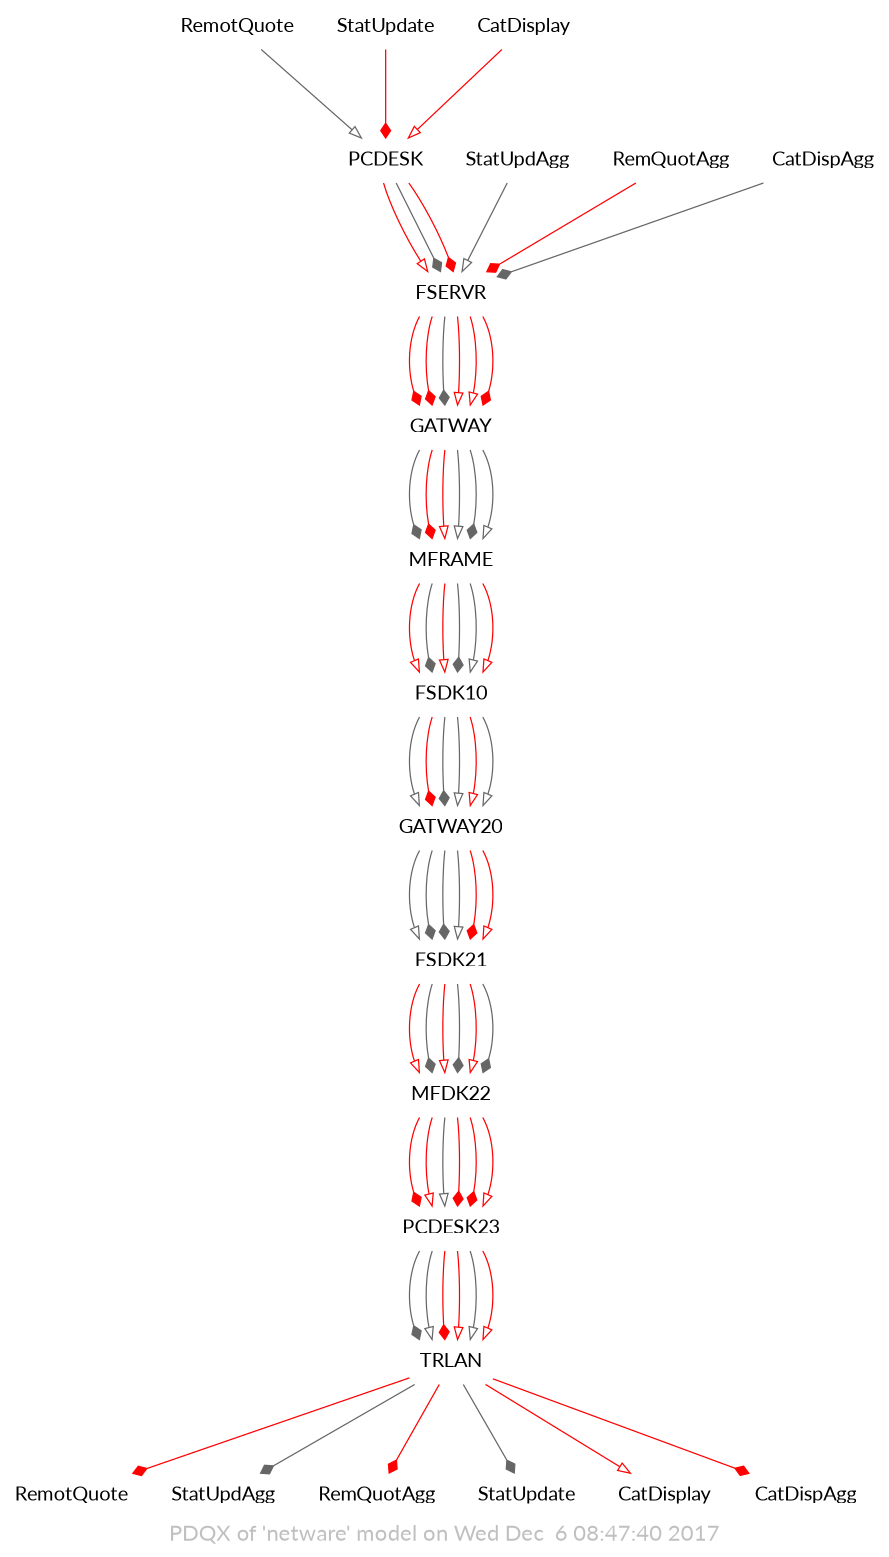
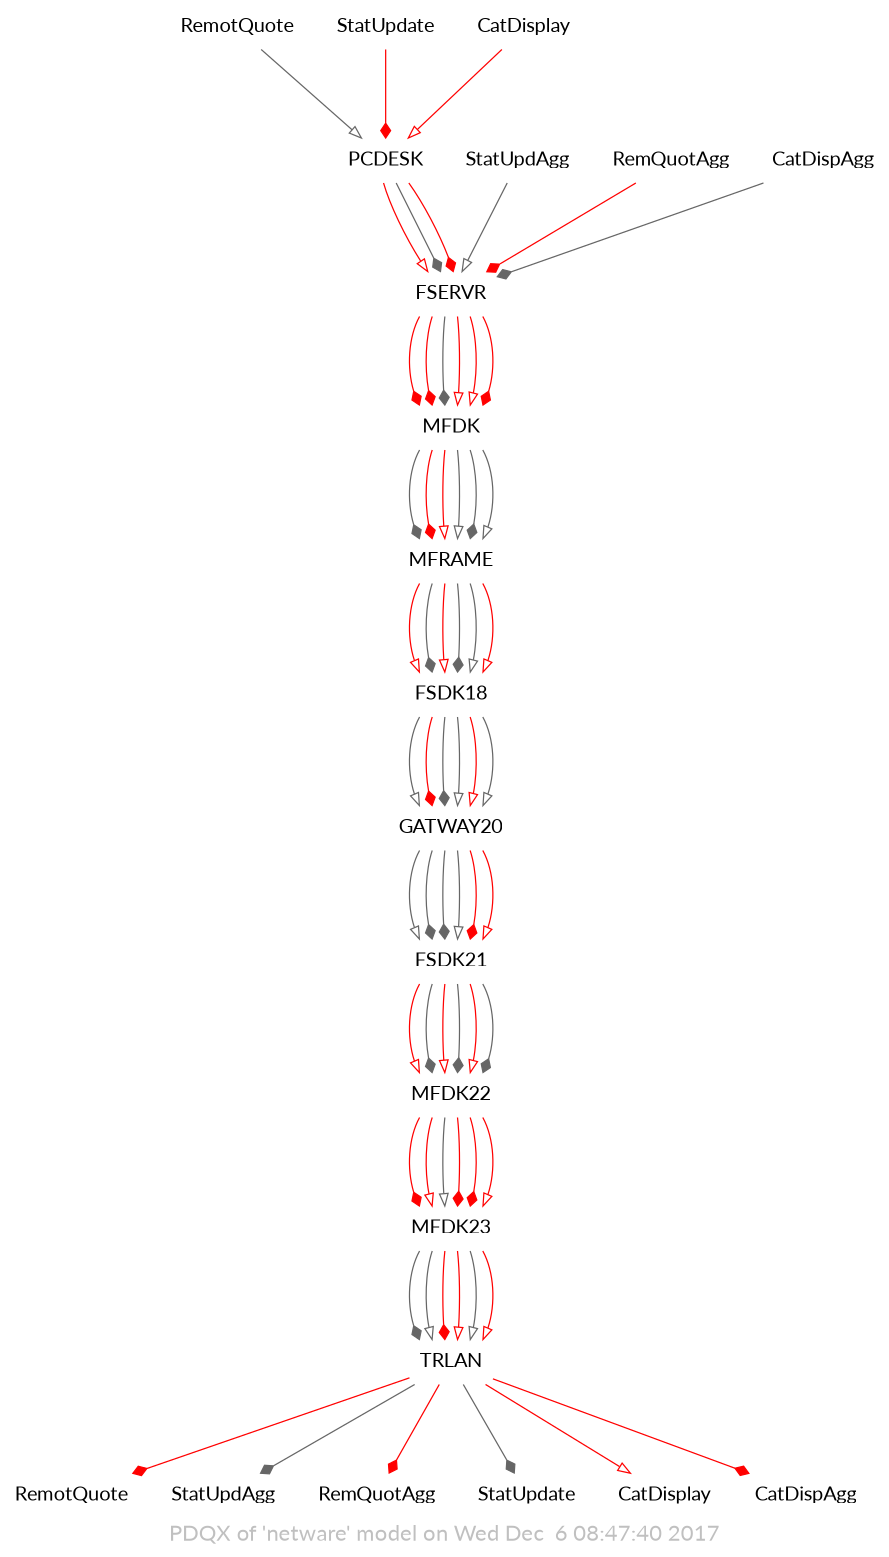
node "GATWAY": label "GATWAY" -> "MFDK"
node "FSDK10": label "FSDK10" -> "FSDK18"
node "PCDESK23": label "PCDESK23" -> "MFDK23"
